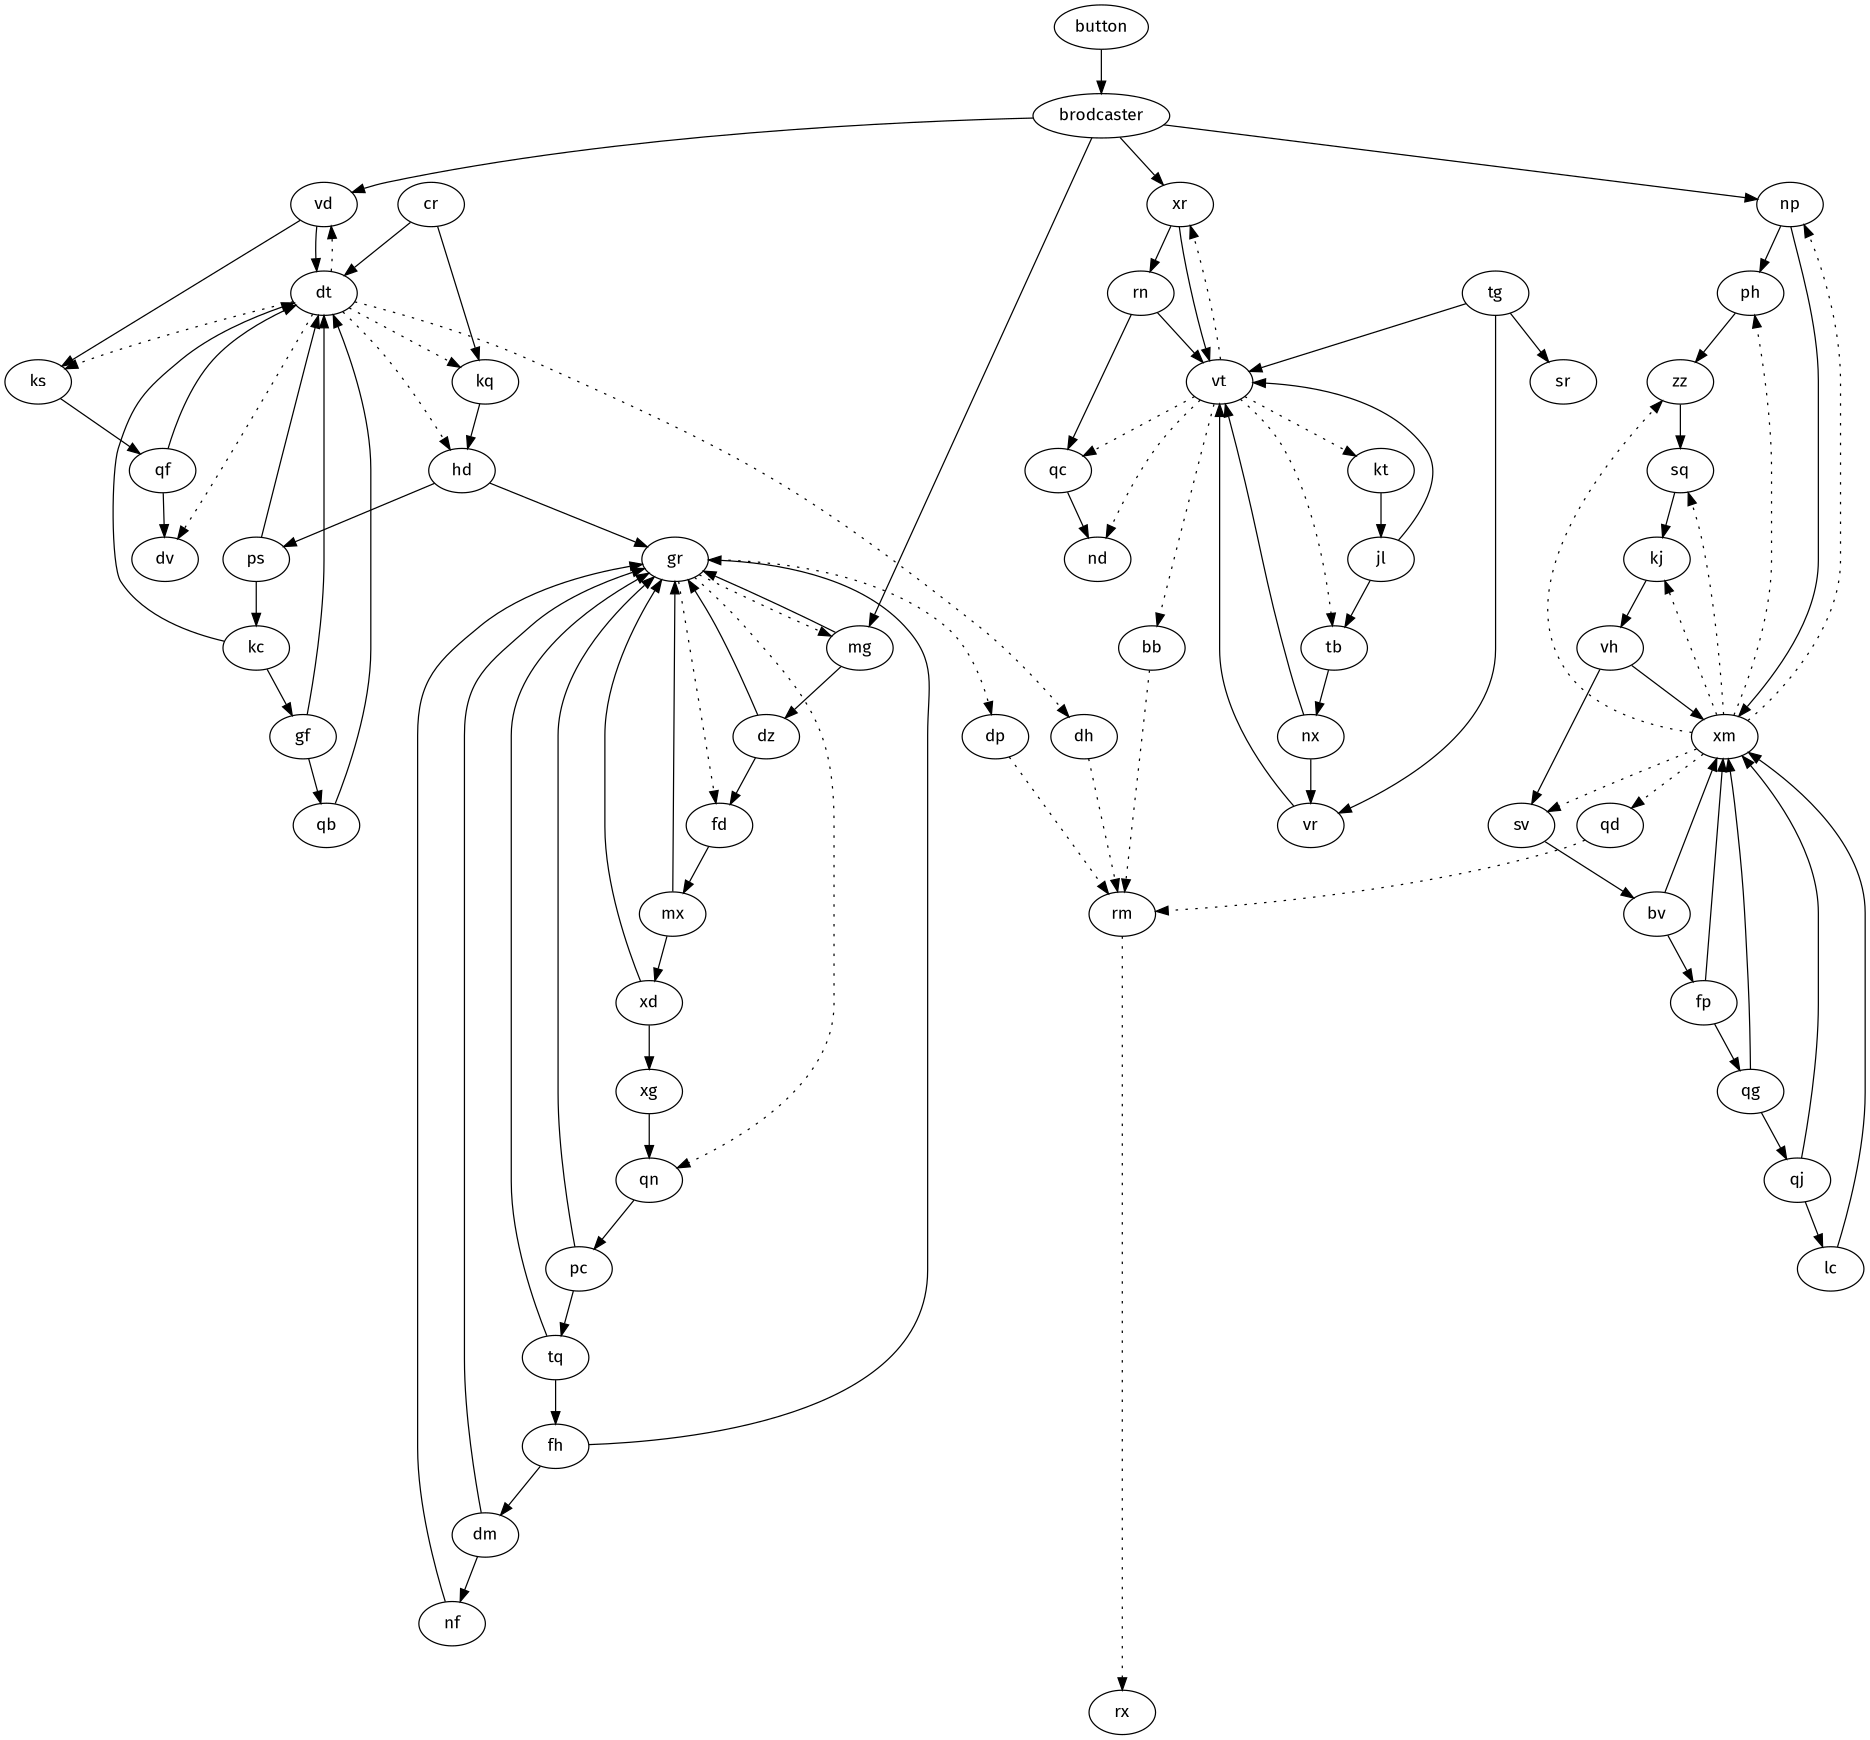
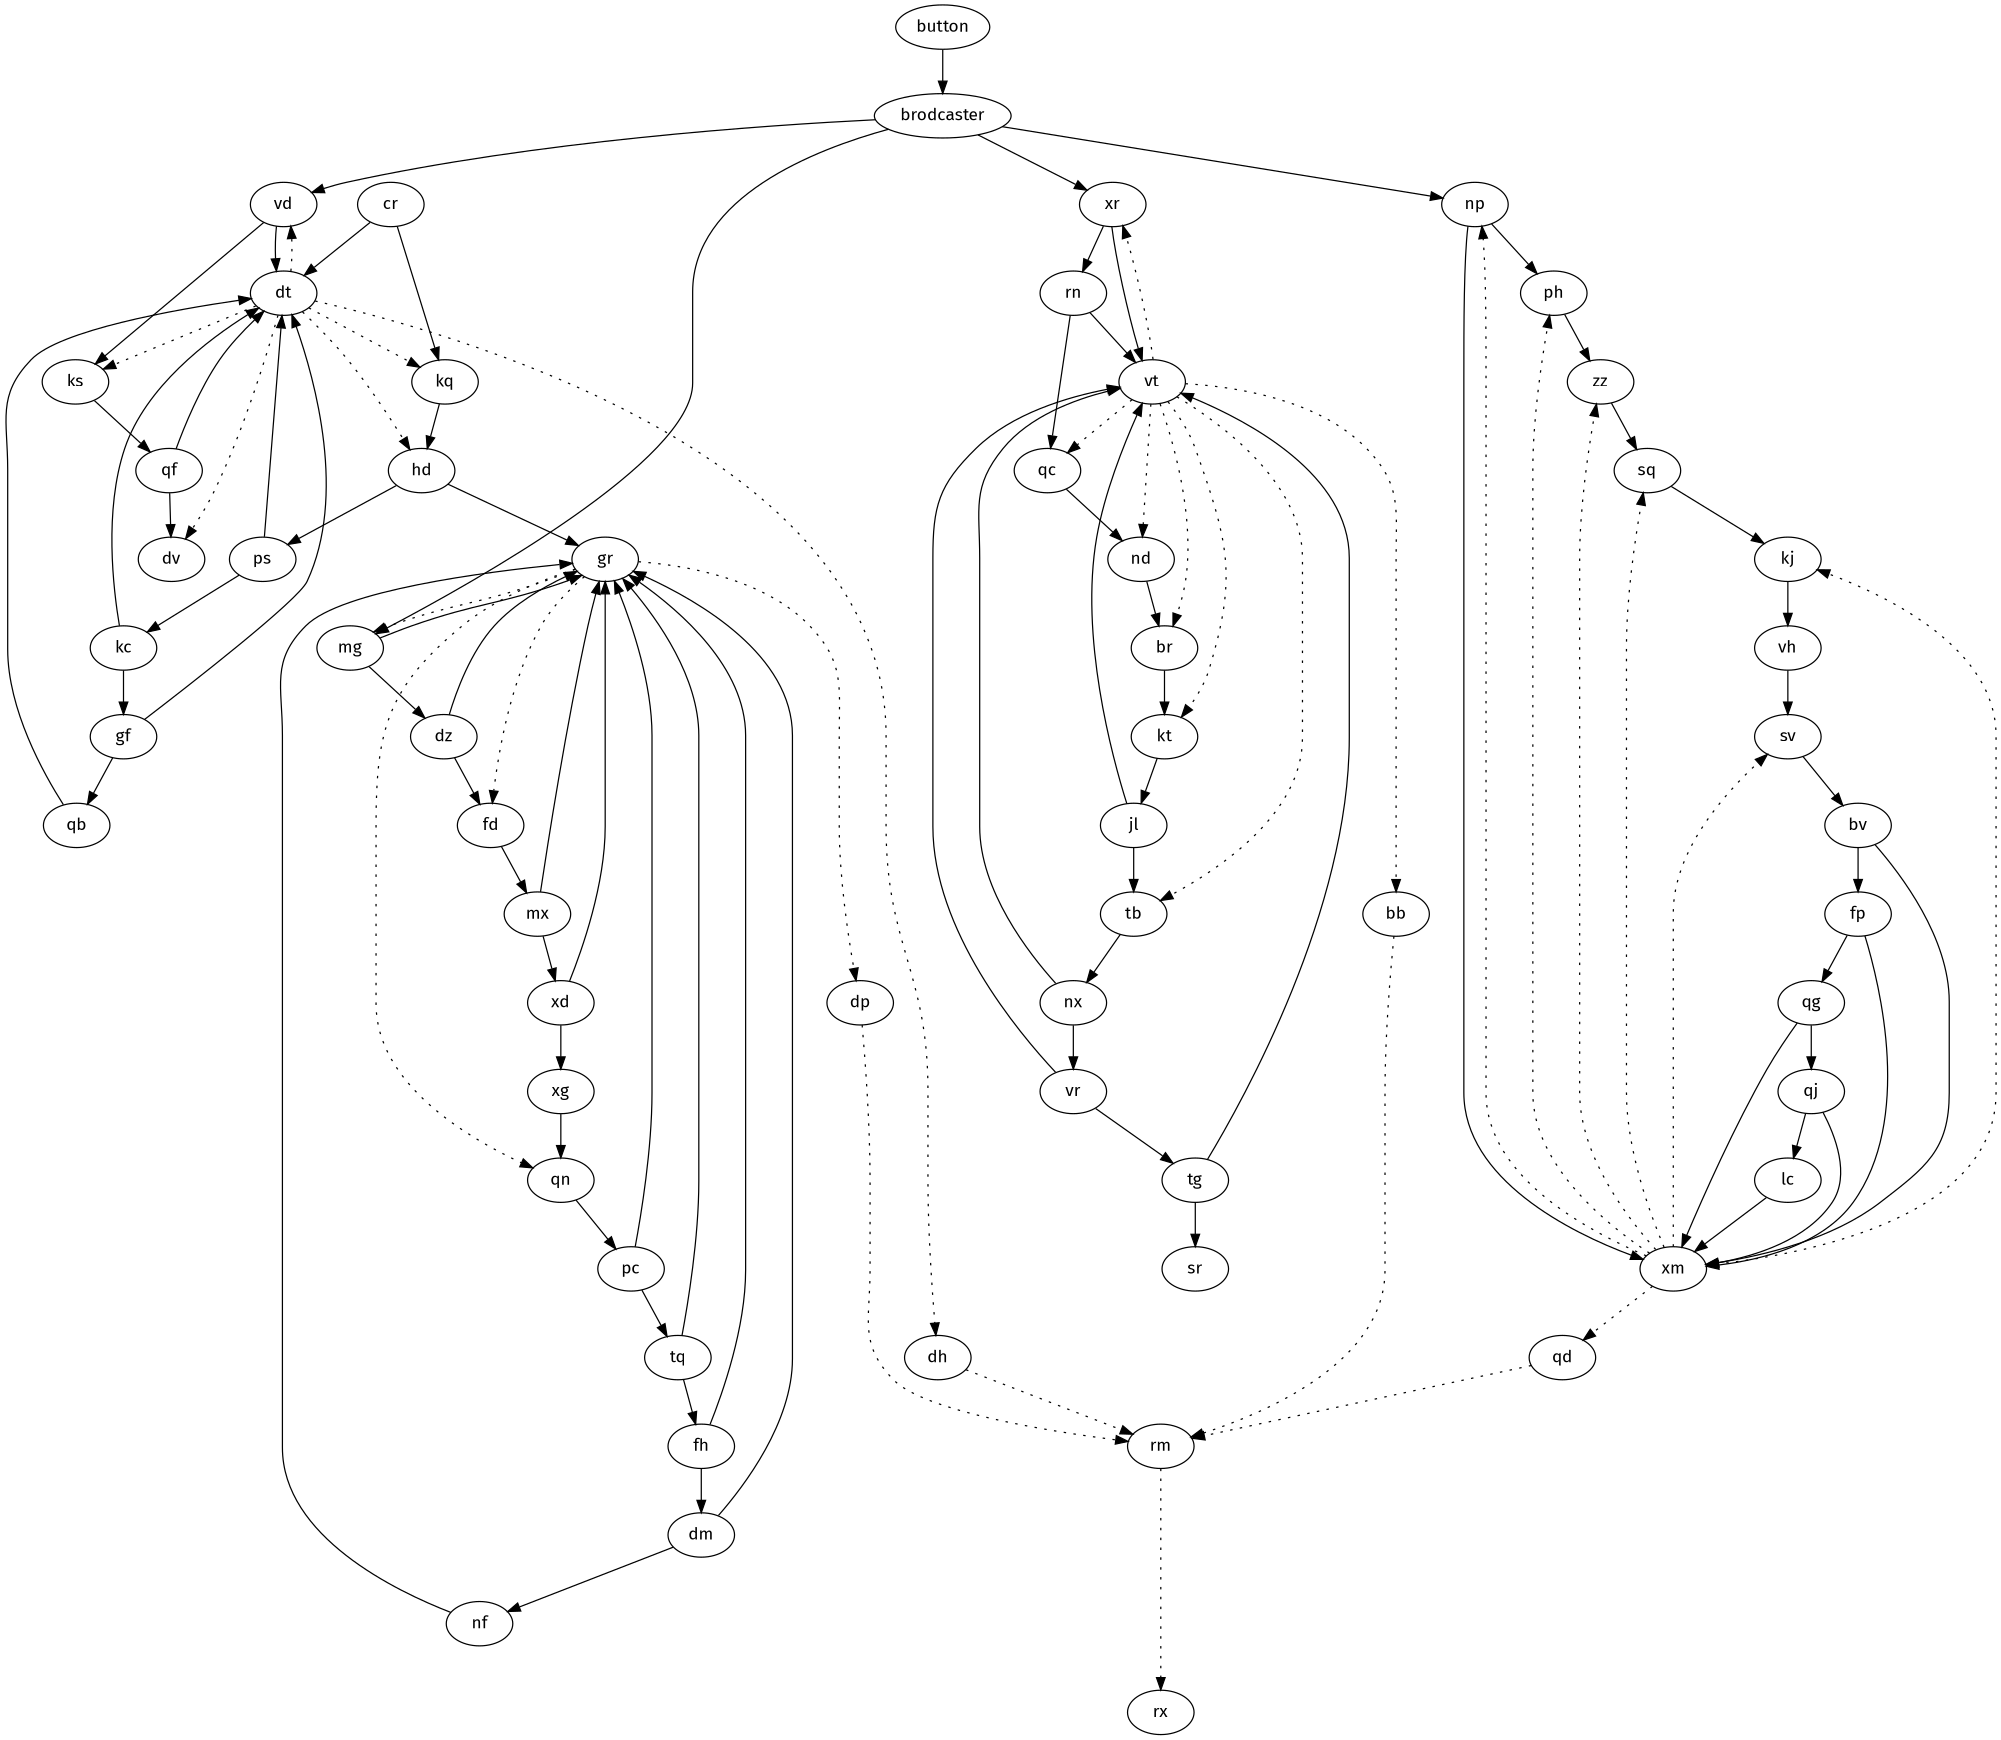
edge "tg" -> "vr": reversed
node "br": added
edge "vh" -> "xm": removed
